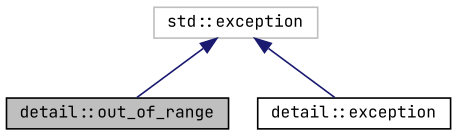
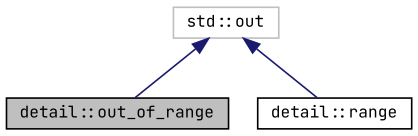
node "std::exception": label "std::exception" -> "std::out"
node "detail::exception": label "detail::exception" -> "detail::range"
